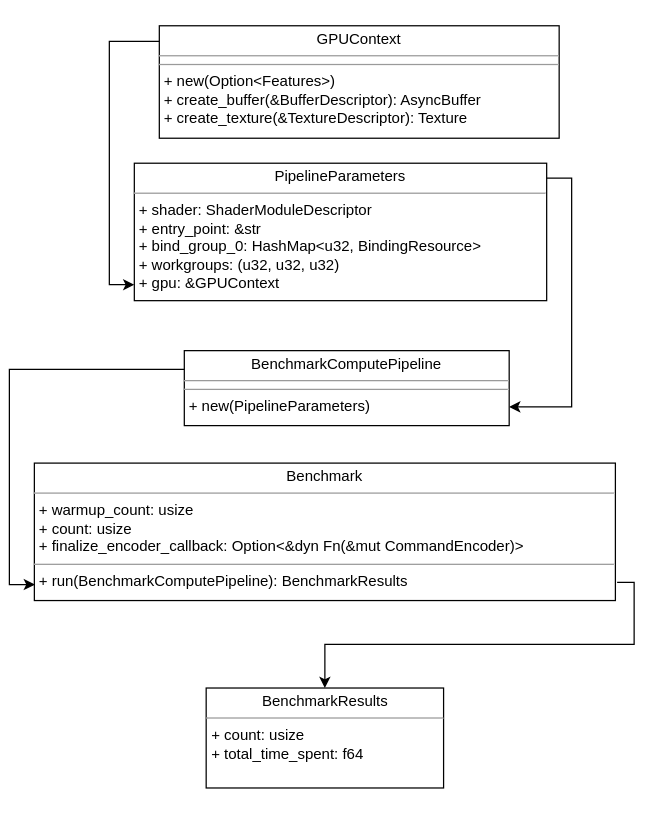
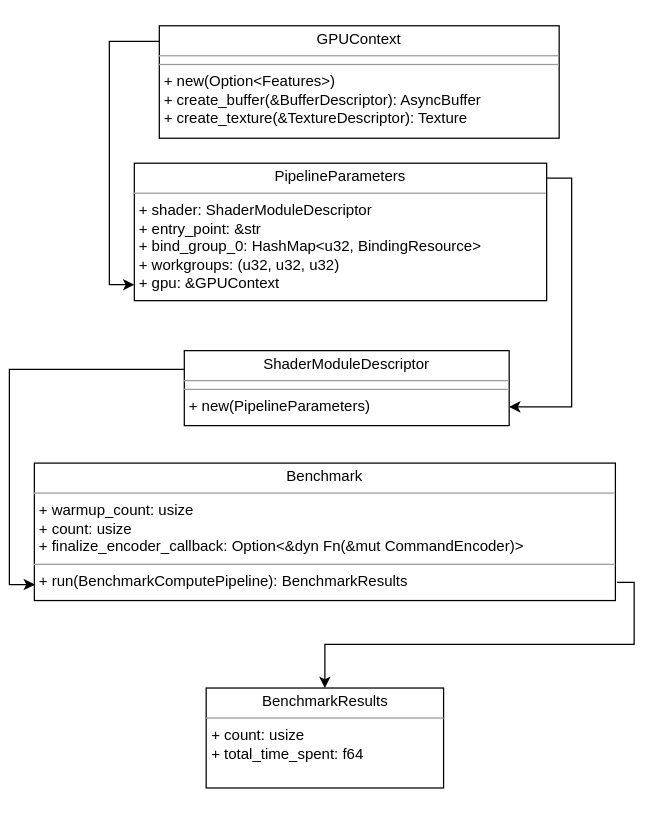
node "BenchmarkComputePipeline + new(PipelineParameters)": label "BenchmarkComputePipeline + new(PipelineParameters)" -> "ShaderModuleDescriptor + new(PipelineParameters)"
